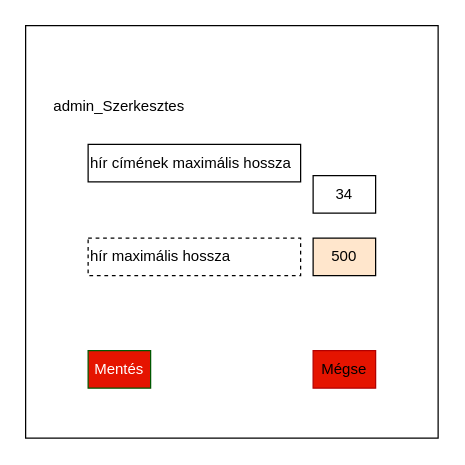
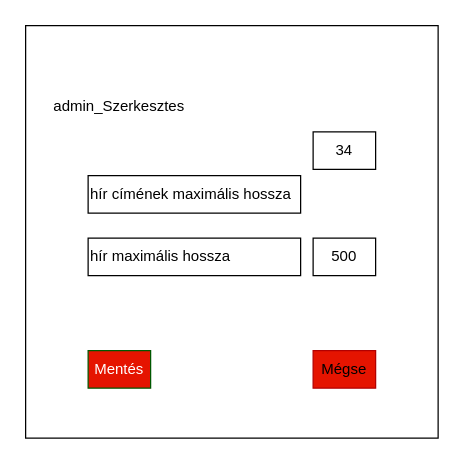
node "hír címének maximális hossza": moved (194, 163) -> (194, 194)
node "34": moved (344, 194) -> (344, 151)
node "hír maximális hossza": style dashed -> solid
node "500": fillcolor #ffe6cc -> #ffffff
